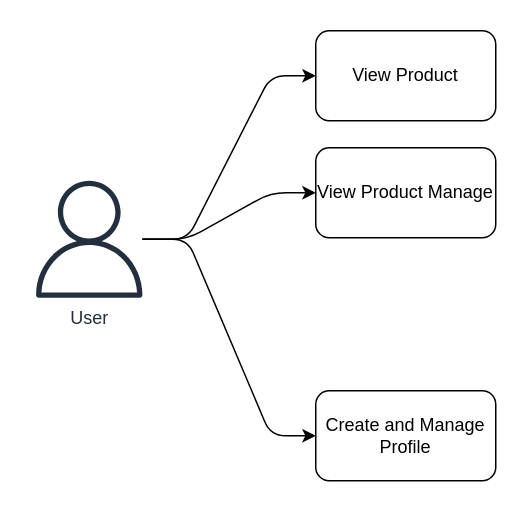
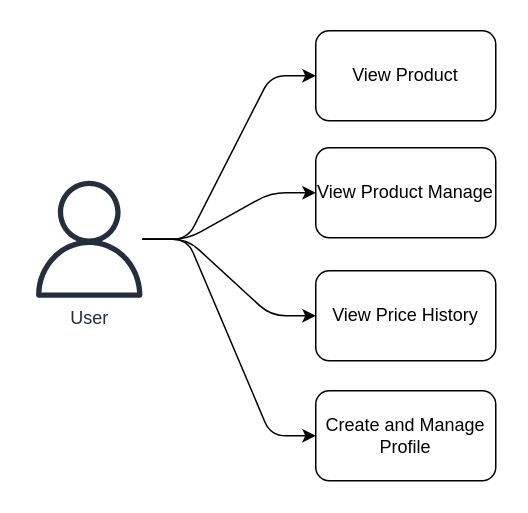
edge "User" -> "View Price History": added
node "View Price History": added
